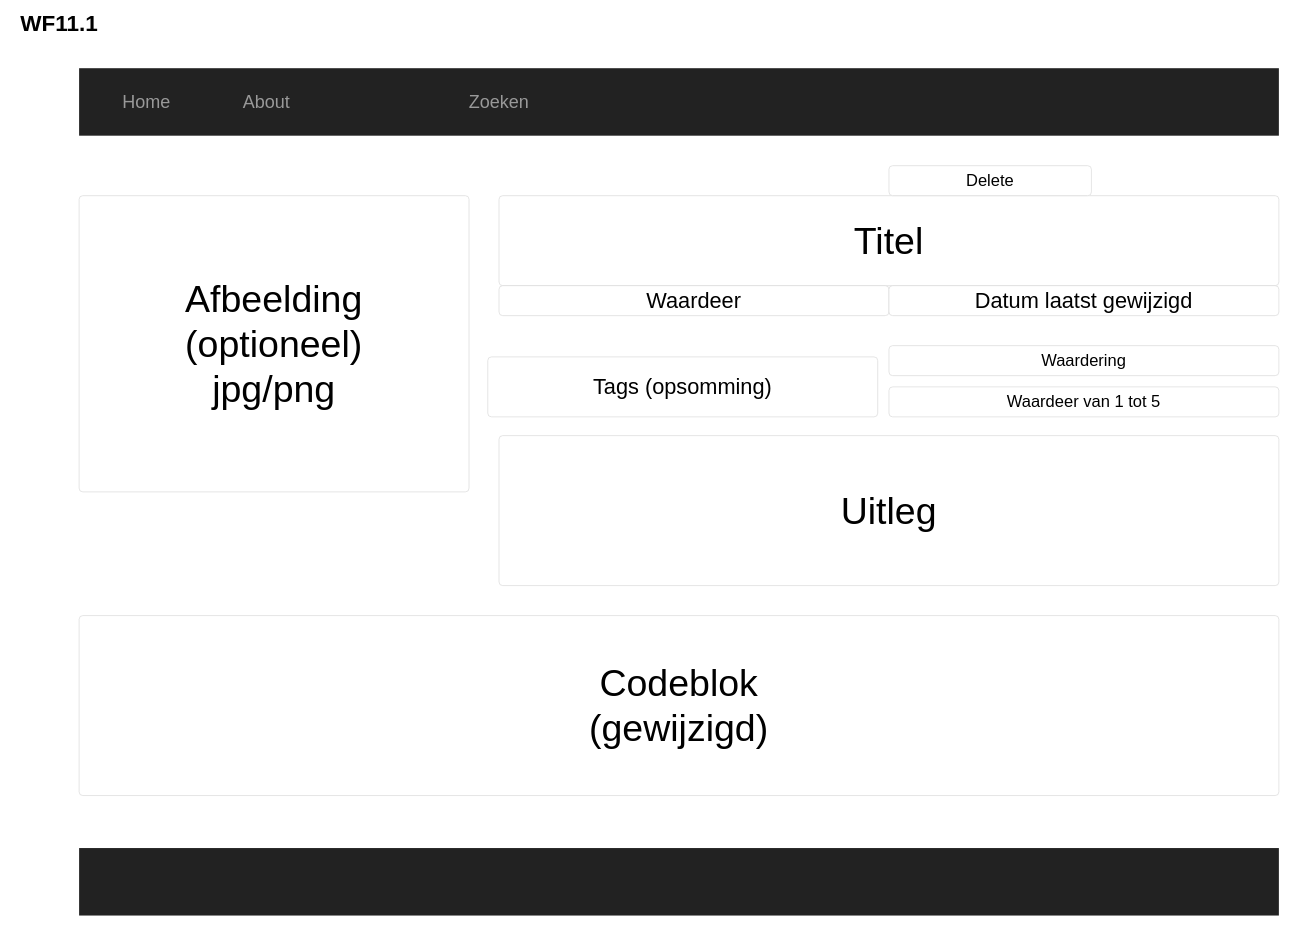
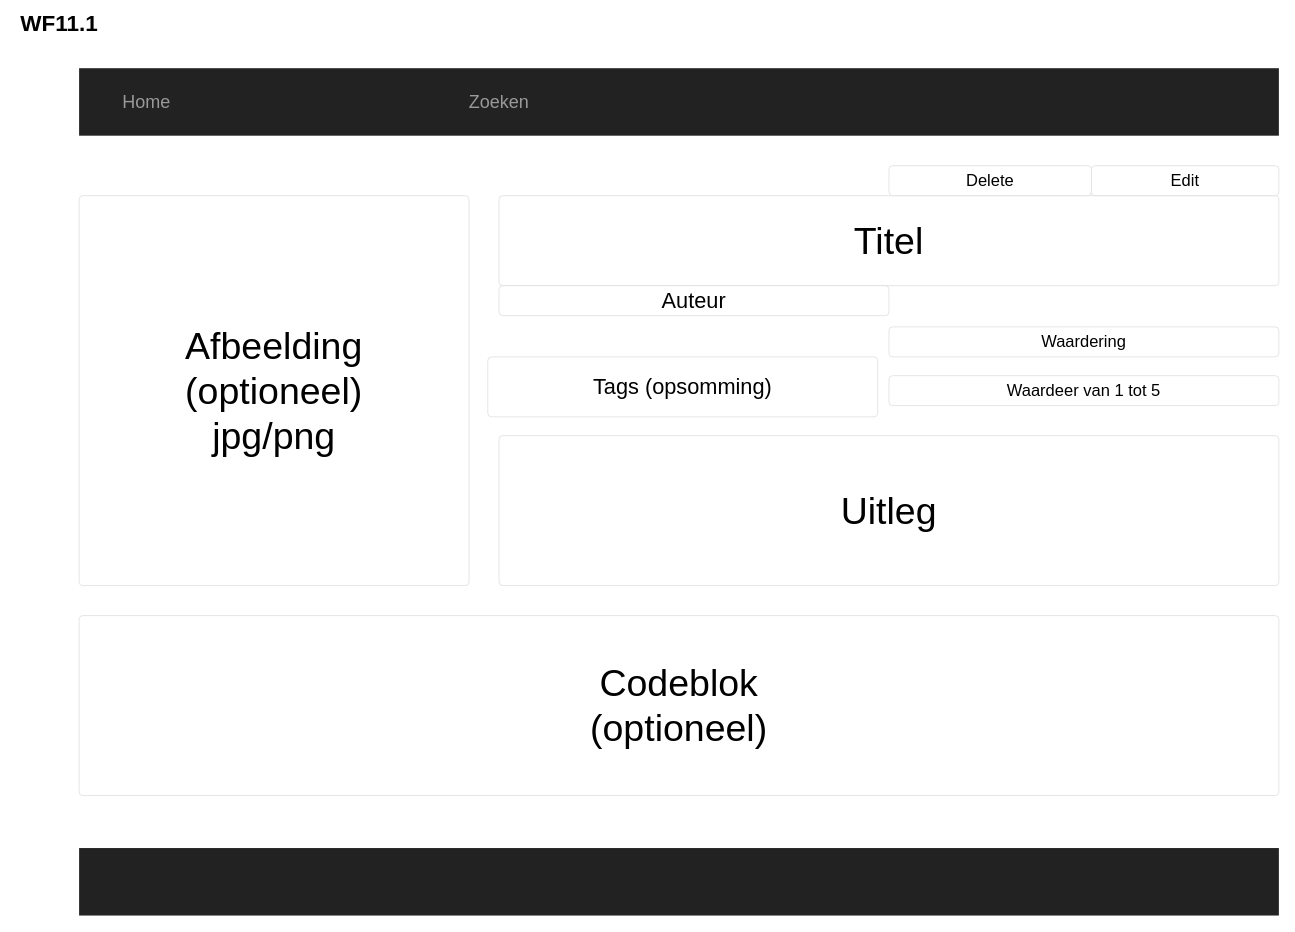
node "About": removed
node "Edit": added
node "Waardeer": label "Waardeer" -> "Auteur"
node "Datum laatst gewijzigd": removed
node "Afbeelding (optioneel) jpg/png": size 390x296 -> 390x390
node "Waardering": moved (1084, 360) -> (1084, 342)
node "Waardeer van 1 tot 5": moved (1084, 402) -> (1084, 390)
node "Codeblok (gewijzigd)": label "Codeblok (gewijzigd)" -> "Codeblok (optioneel)"
